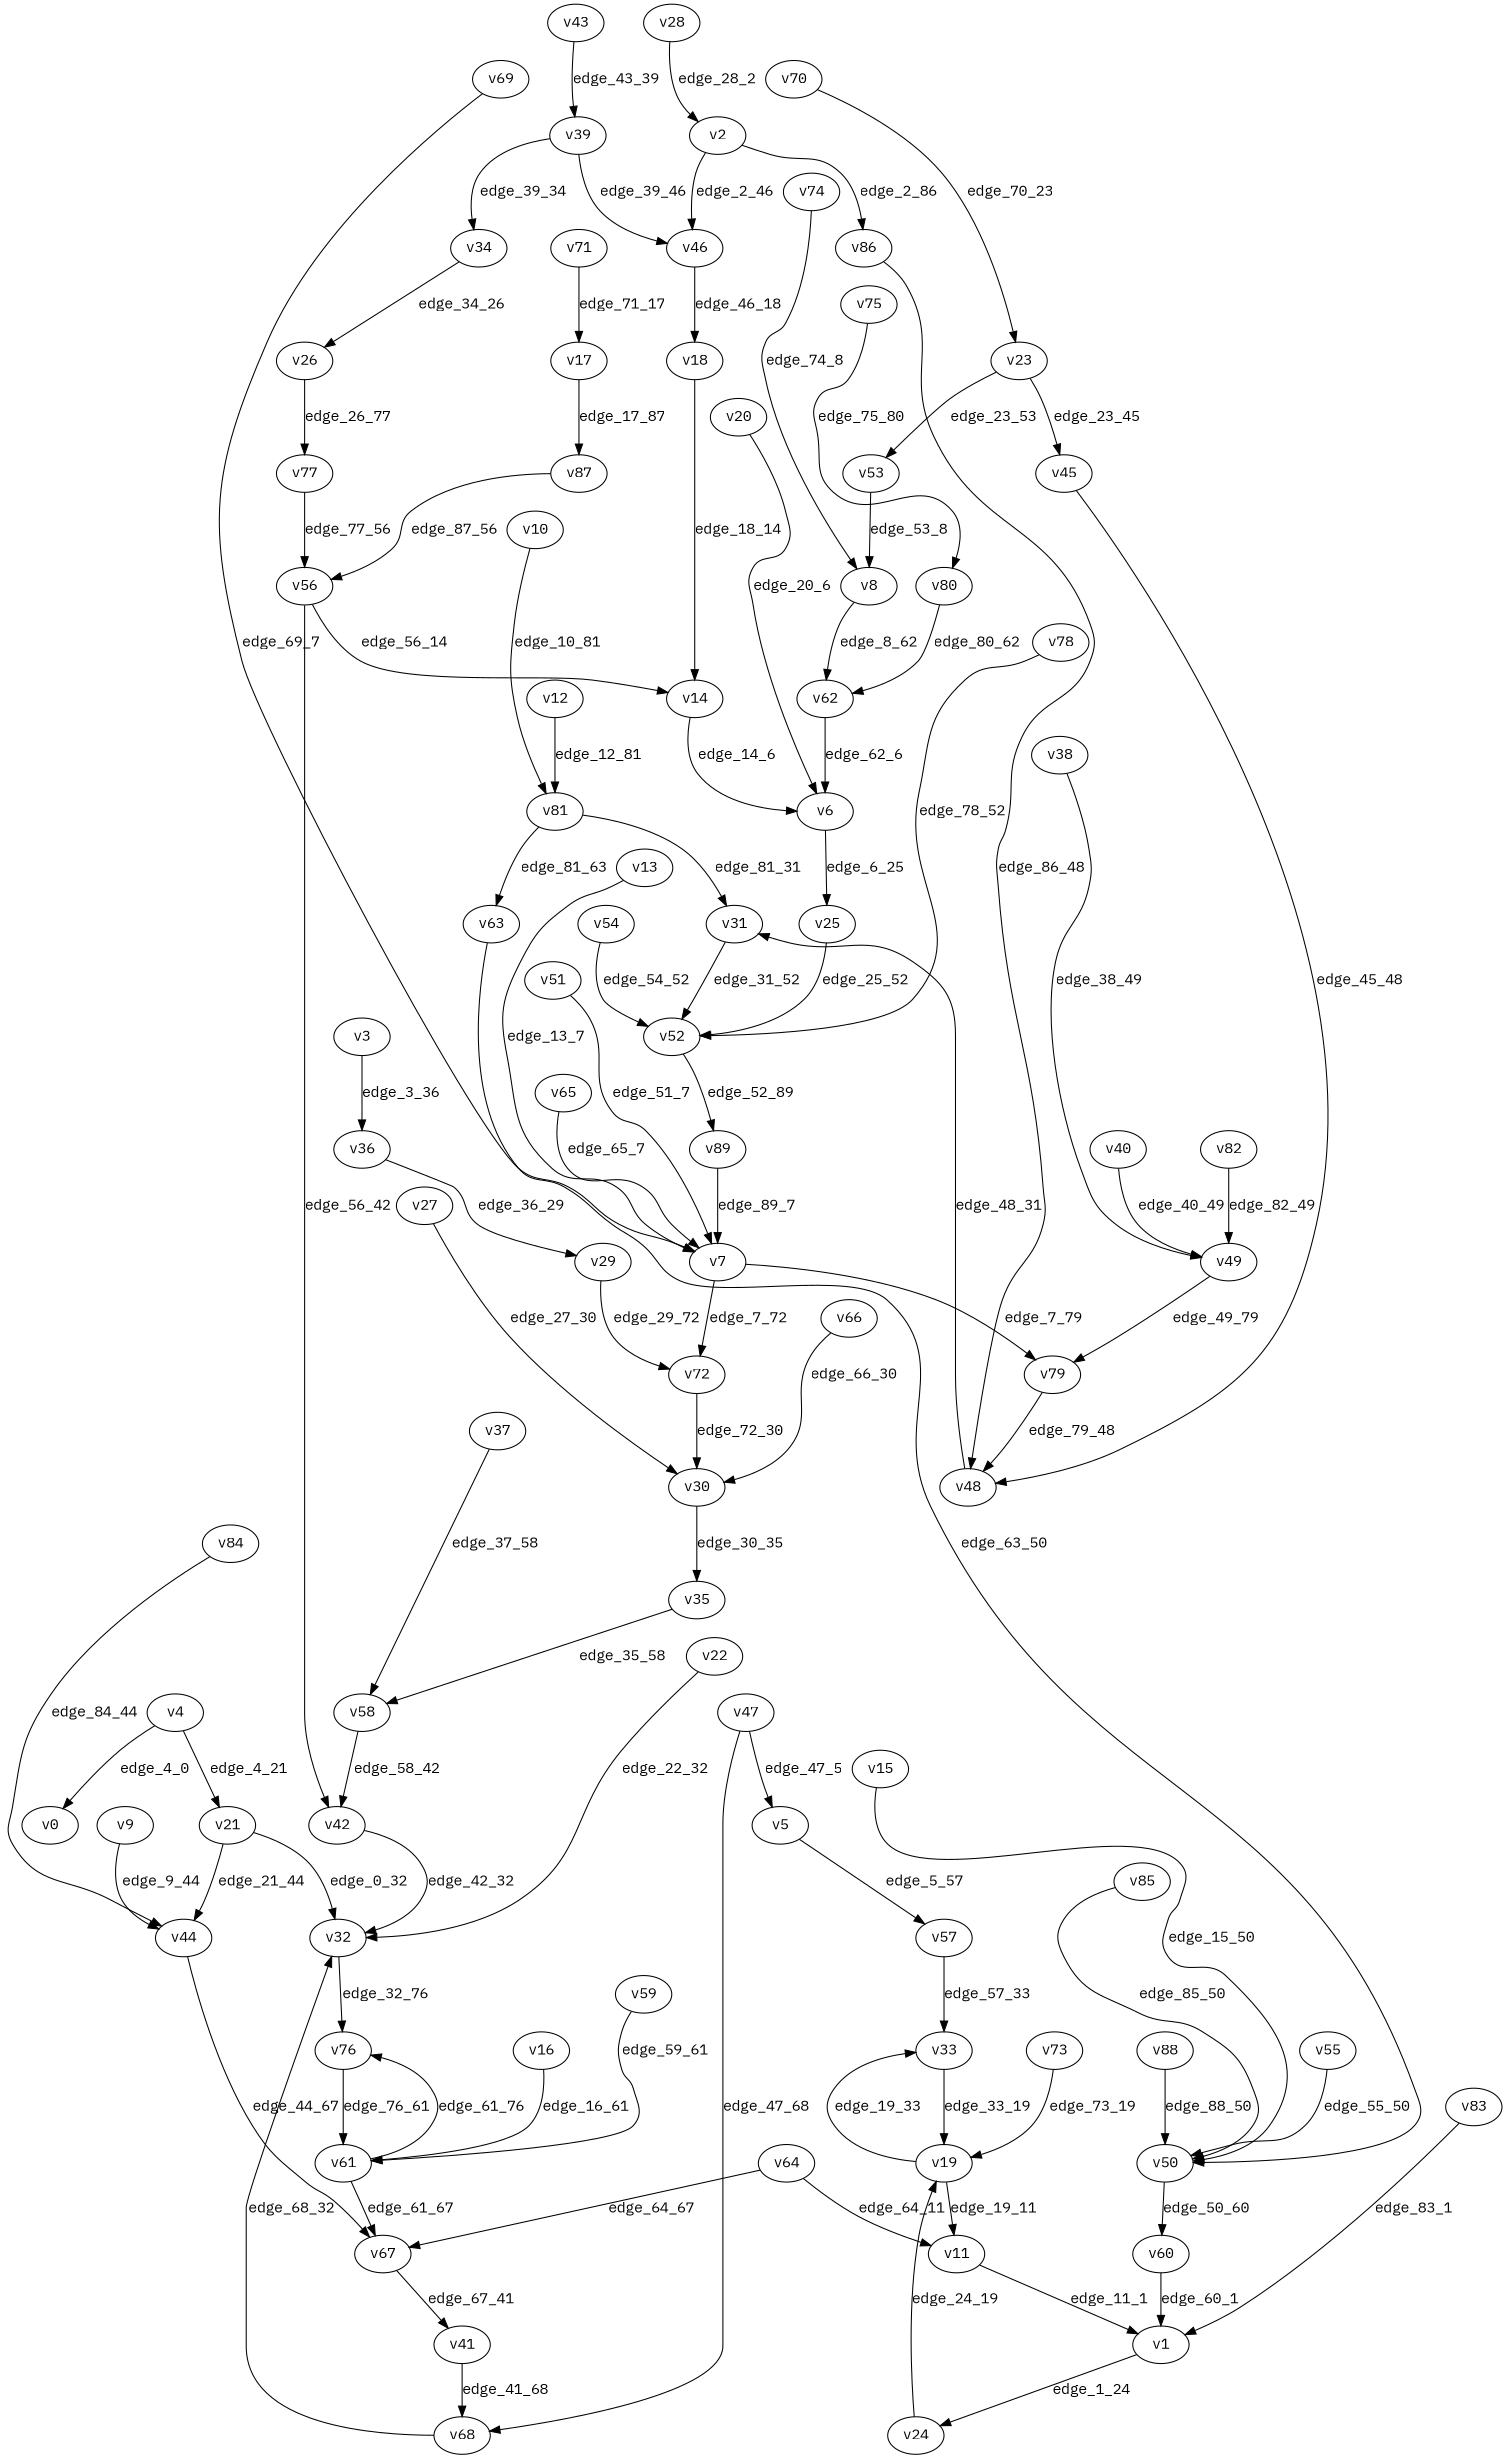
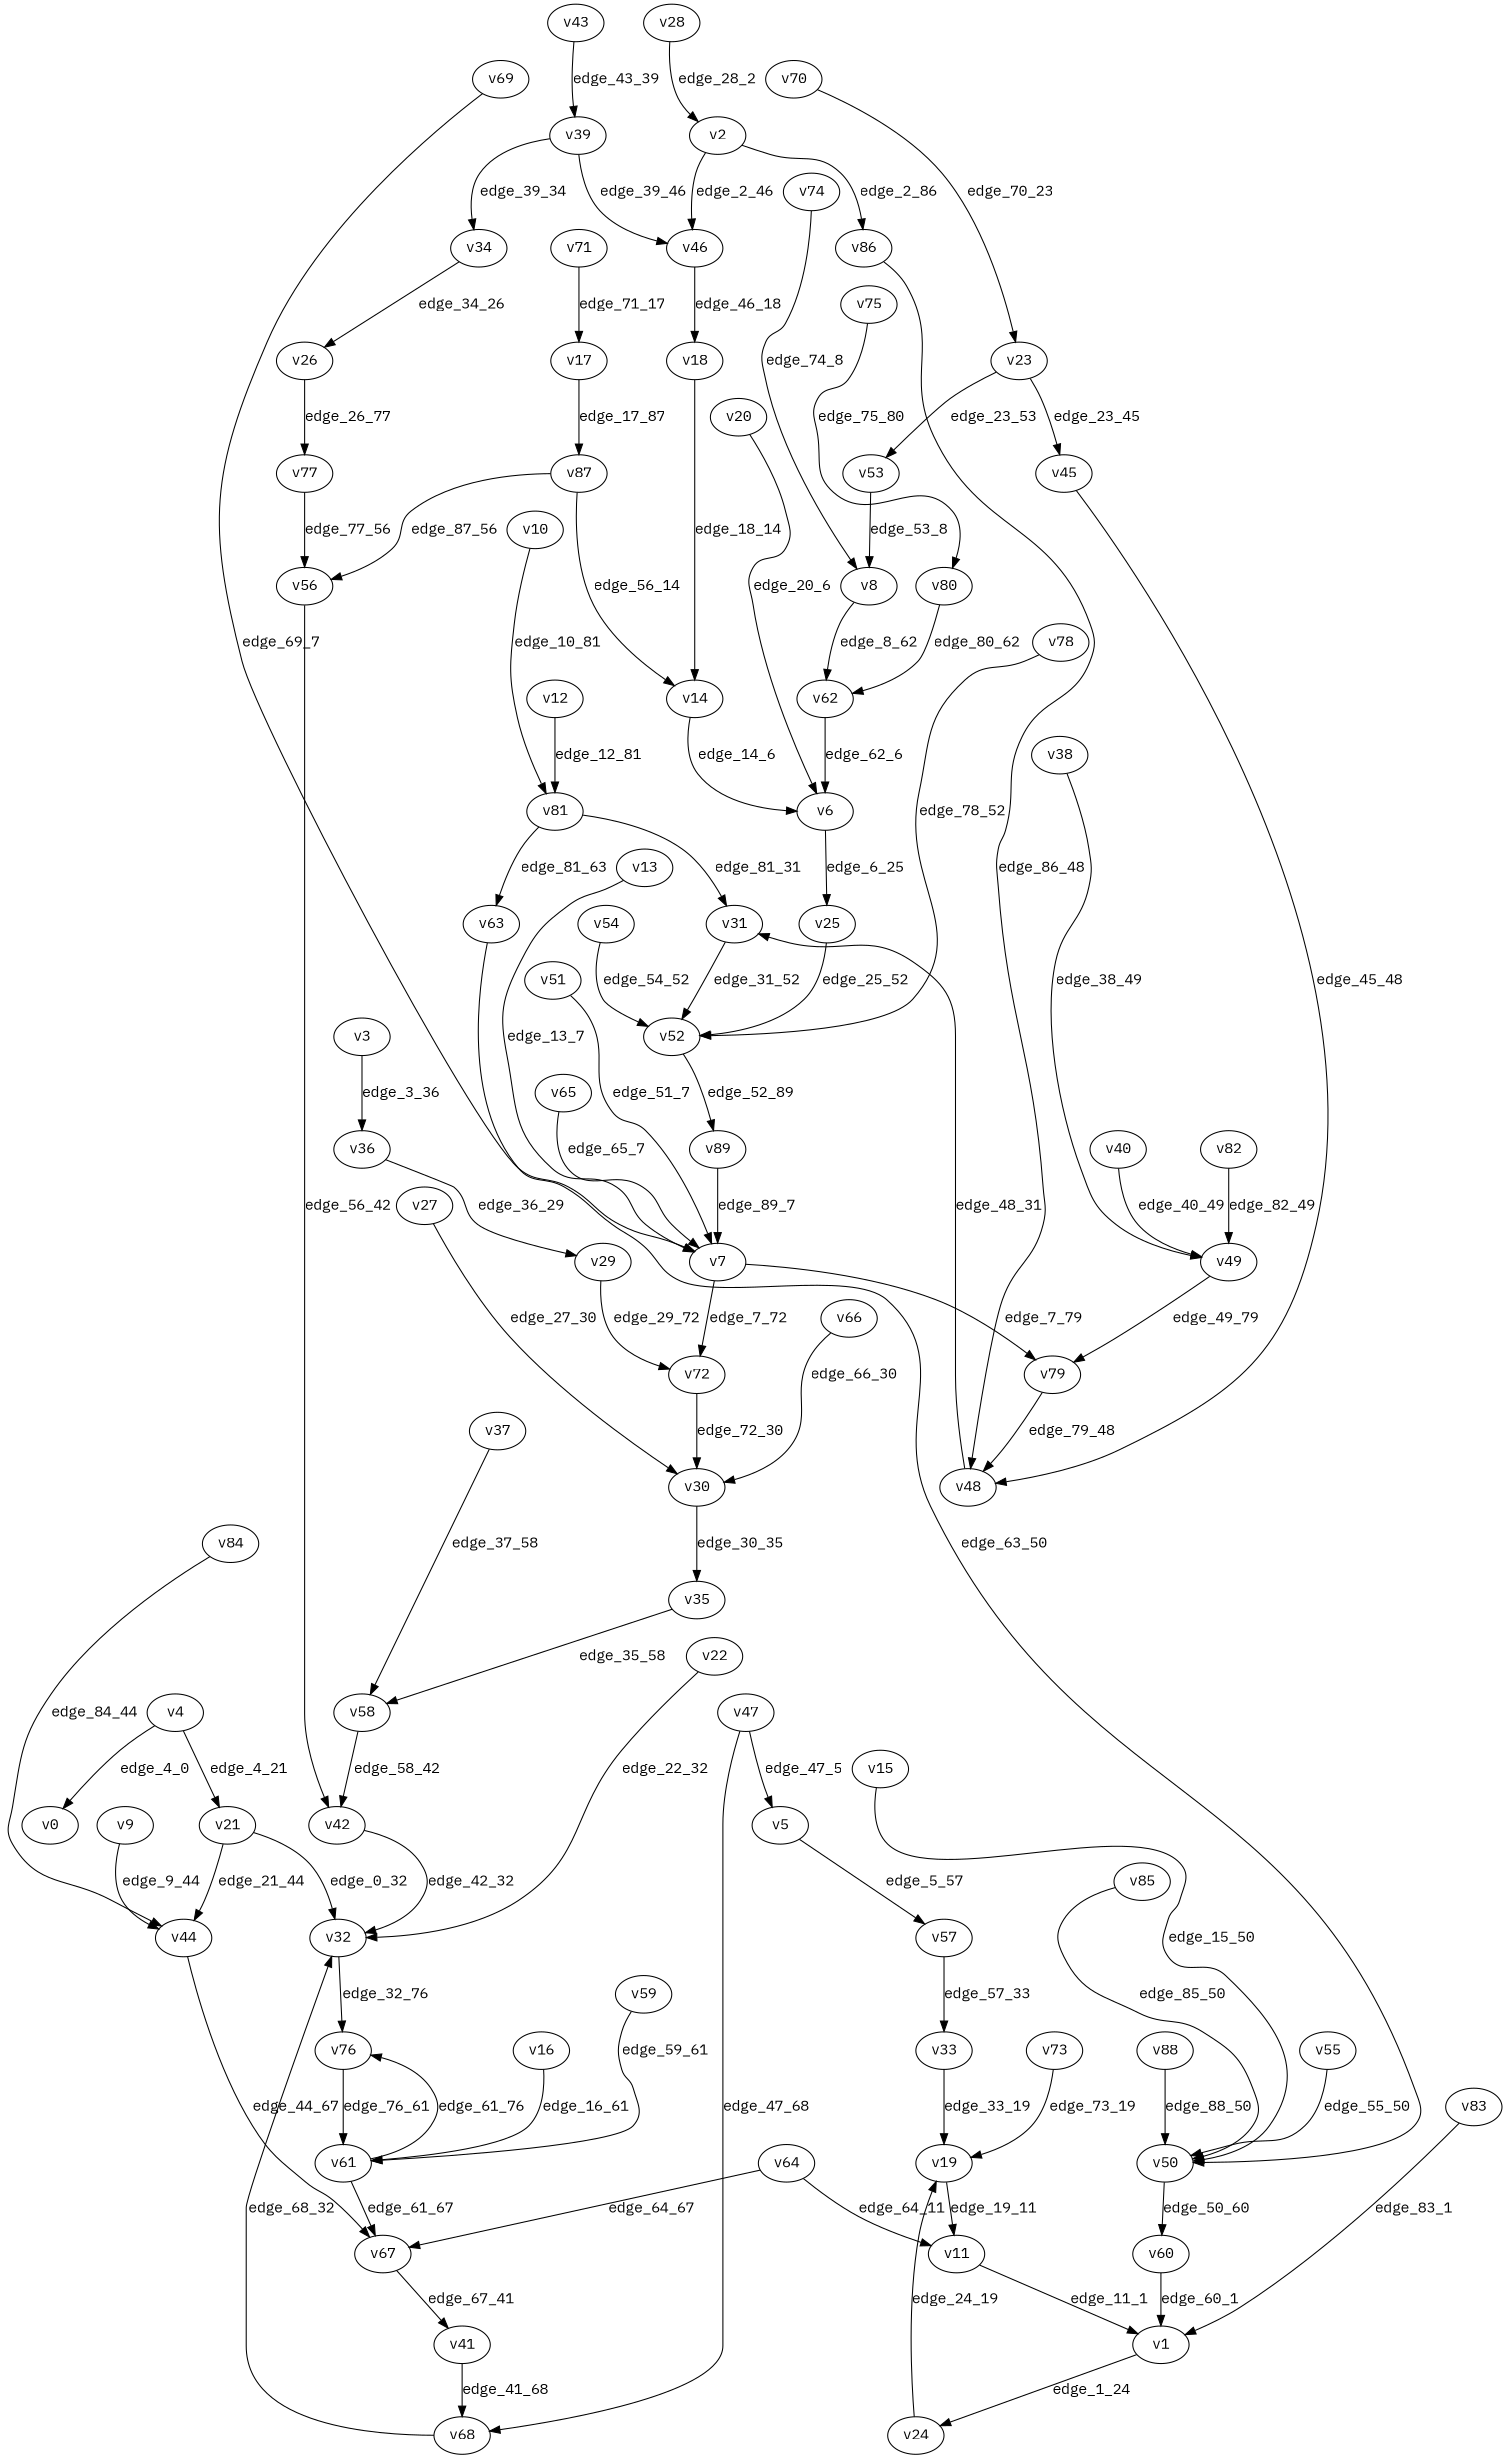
edge "v56" -> "v14": now "v87" -> "v14"
edge "v19" -> "v33": removed, label "edge_19_33"
